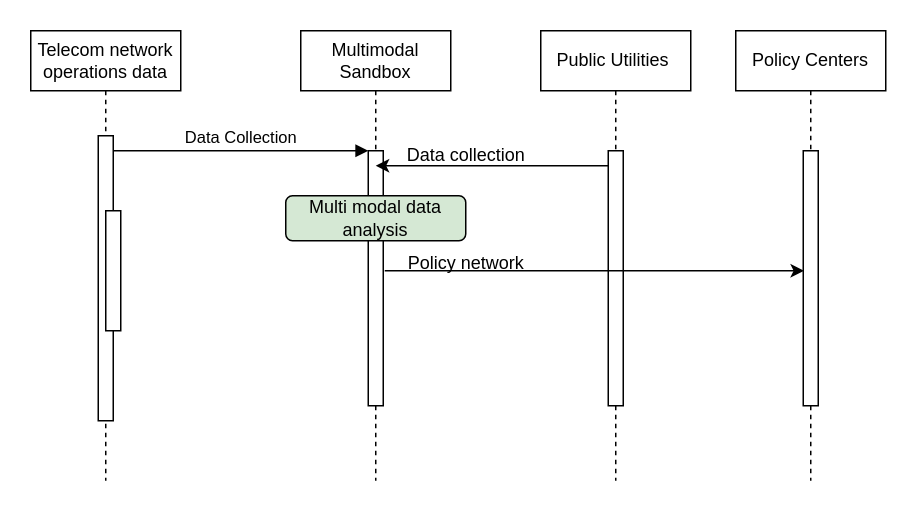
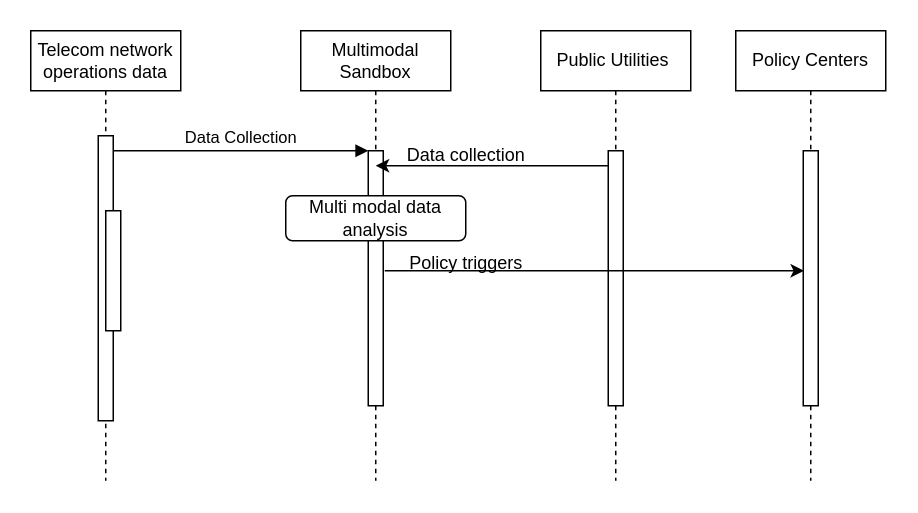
node "Multi modal data analysis": fillcolor #d5e8d4 -> #ffffff
node "Policy network": label "Policy network" -> "Policy triggers"
